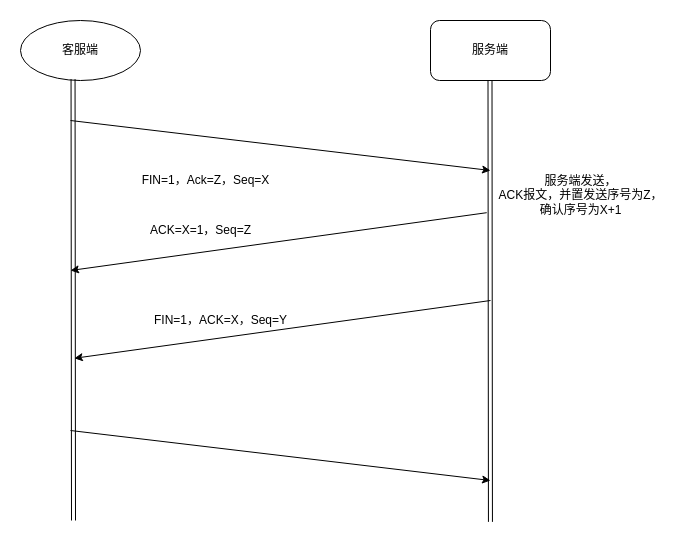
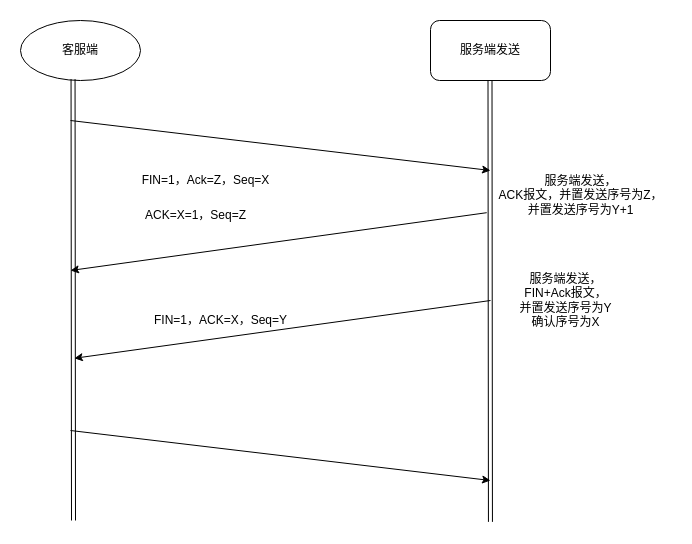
node "服务端": label "服务端" -> "服务端发送"
node "服务端发送， ACK报文，并置发送序号为Z， 确认序号为X+1": label "服务端发送， ACK报文，并置发送序号为Z， 确认序号为X+1" -> "服务端发送， ACK报文，并置发送序号为Z， 并置发送序号为Y+1"
node "ACK=X=1，Seq=Z": moved (201, 231) -> (196, 216)
node "服务端发送， FIN+Ack报文， 并置发送序号为Y 确认序号为X": added
